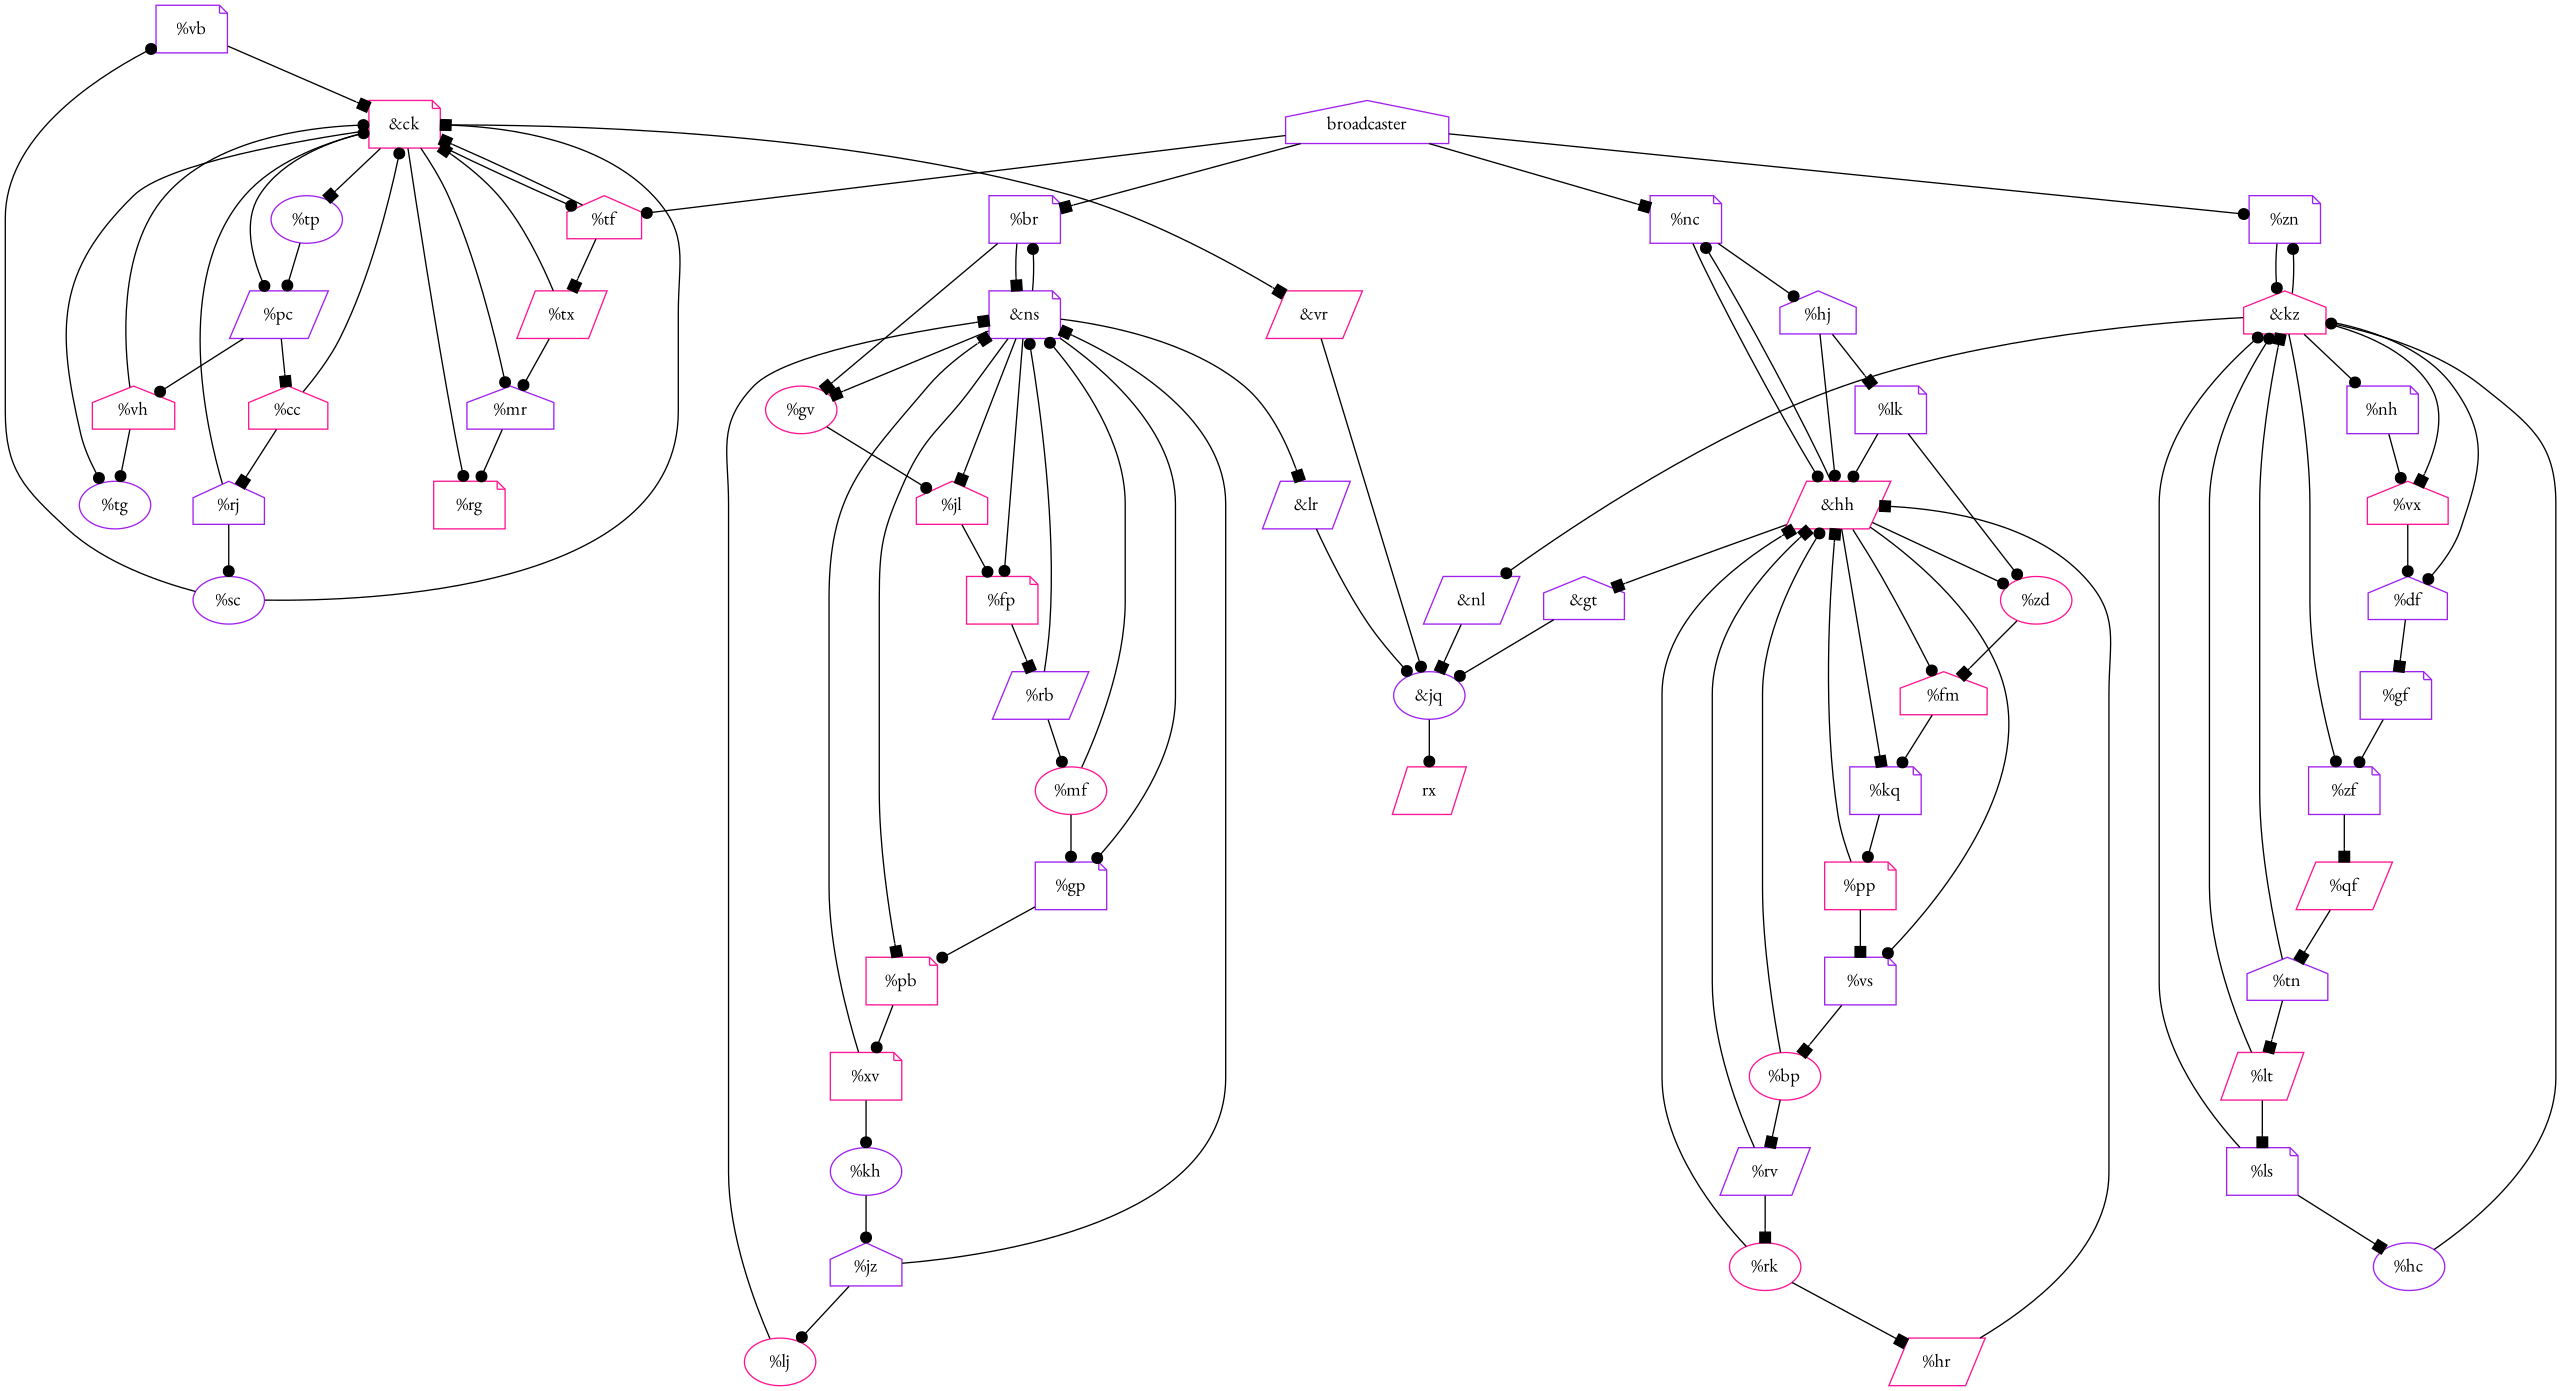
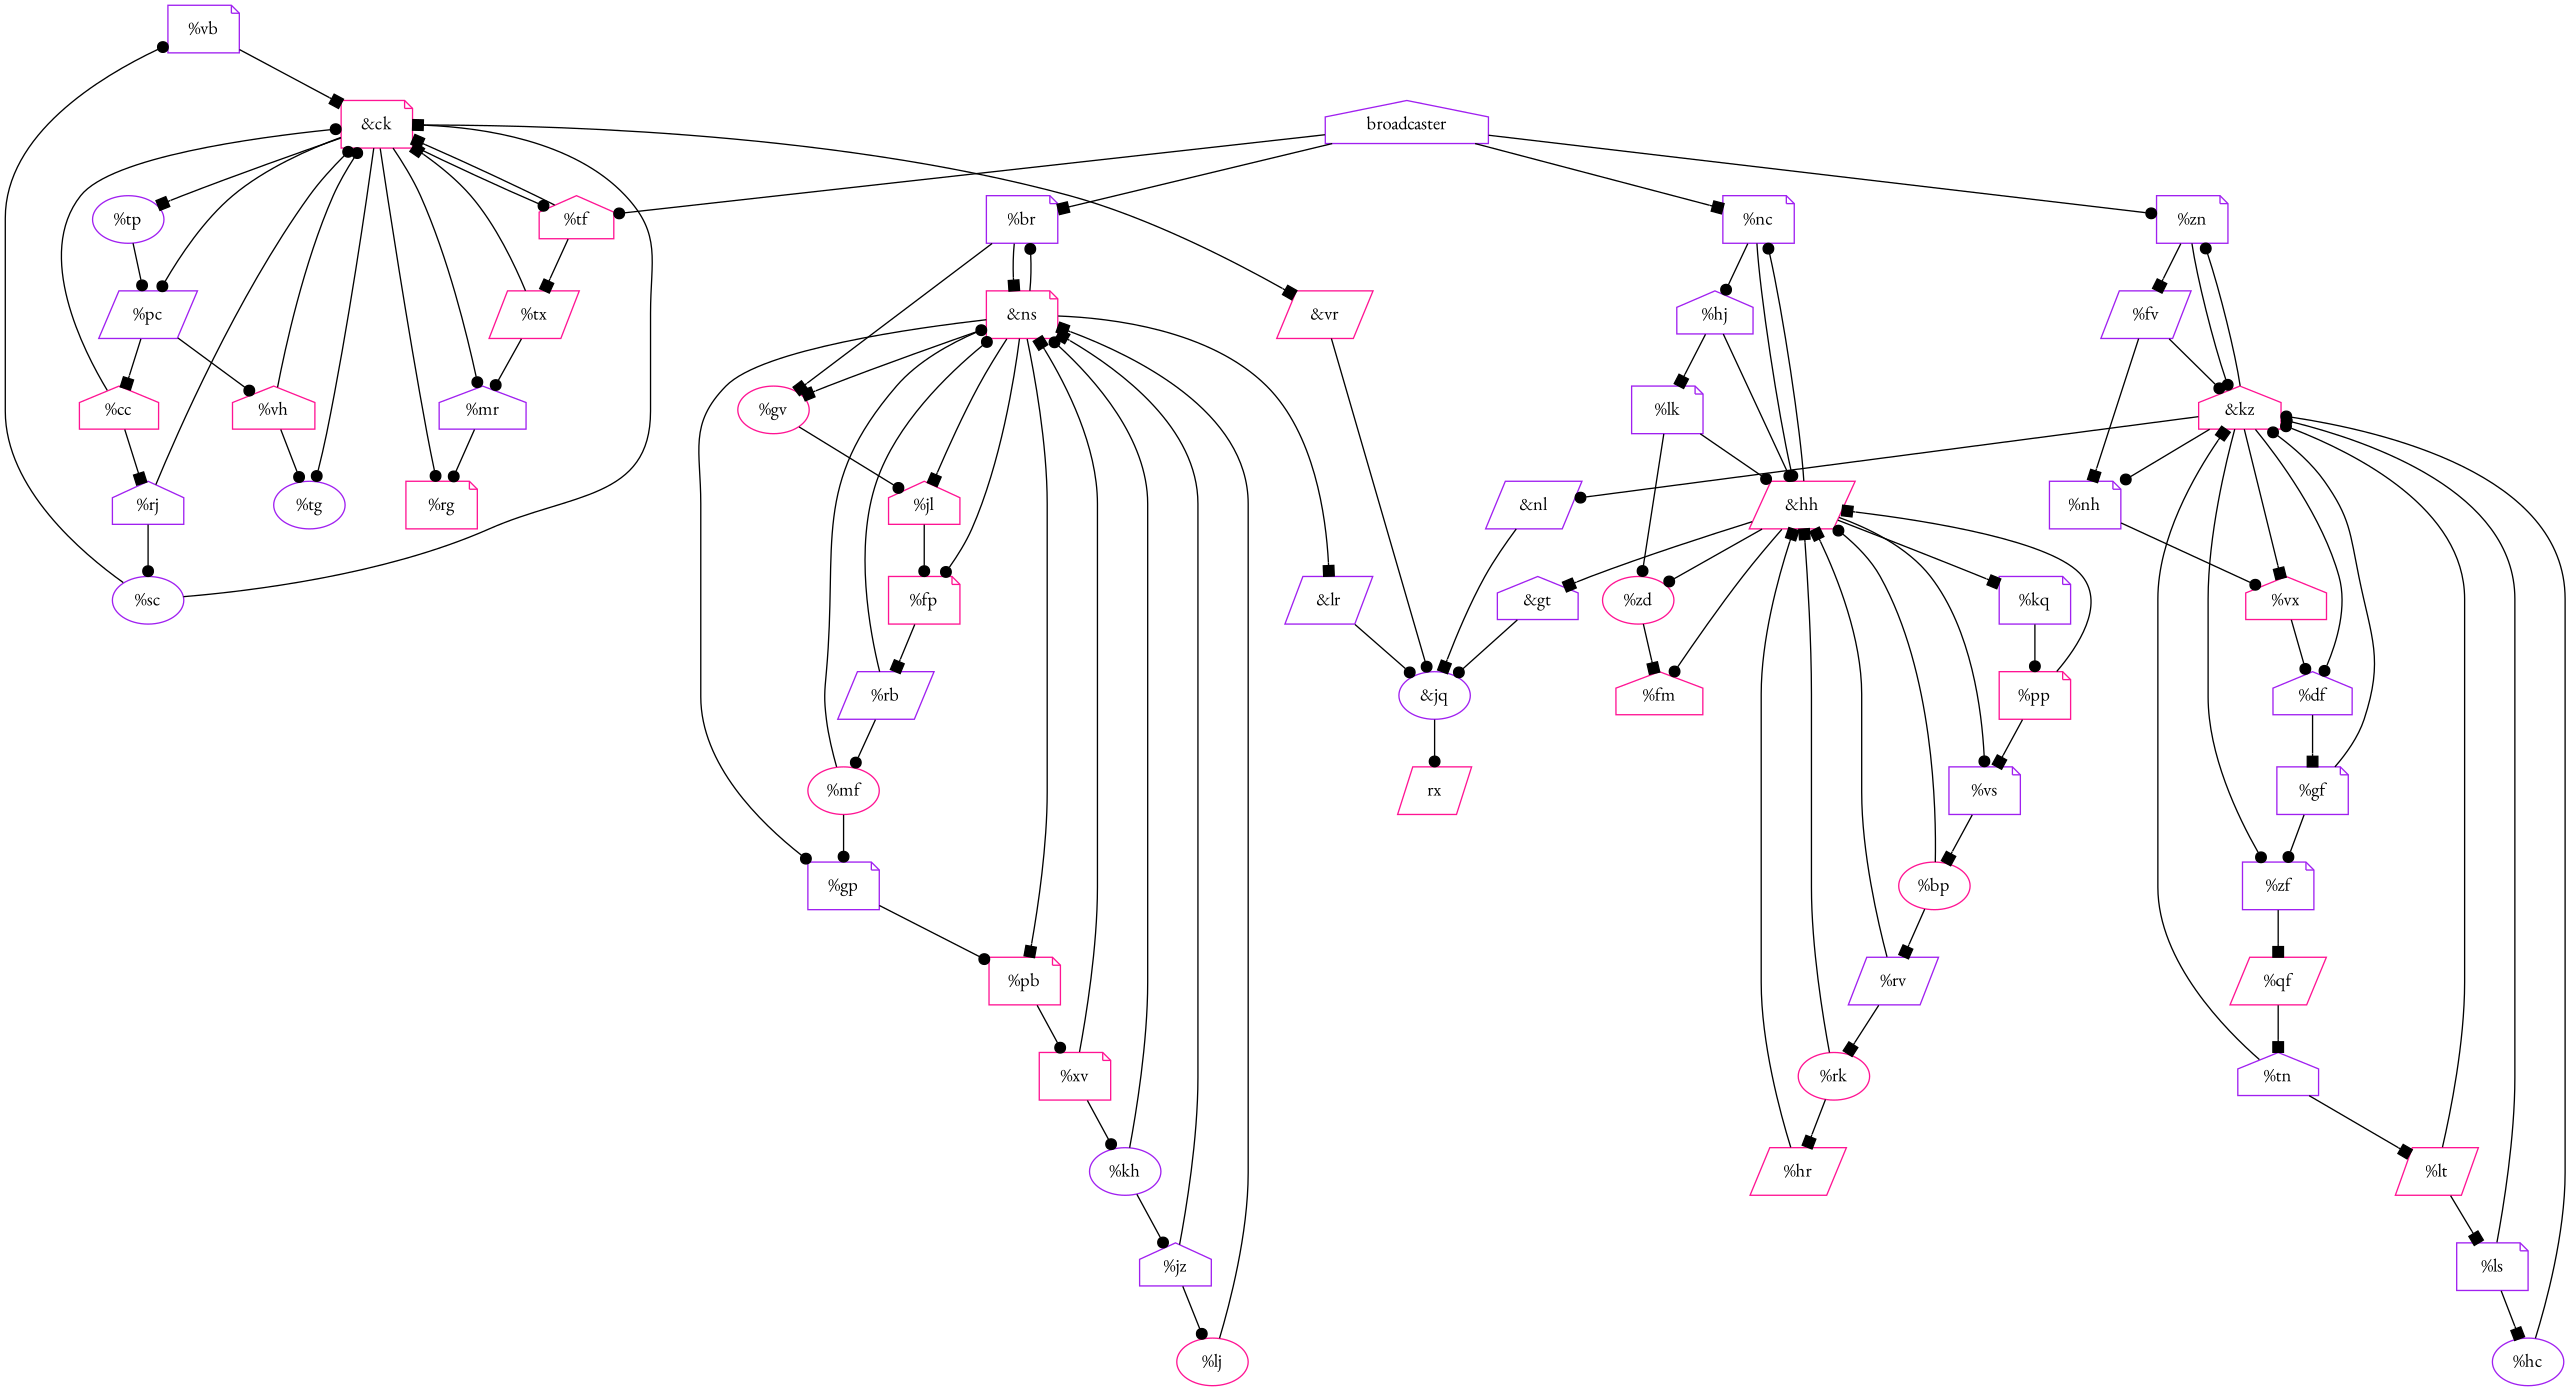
node "&ns": color purple -> deeppink
node "%fv": added
edge "%gf" -> "&kz": added
edge "%kh" -> "&ns": added
edge "%fm" -> "%kq": removed
